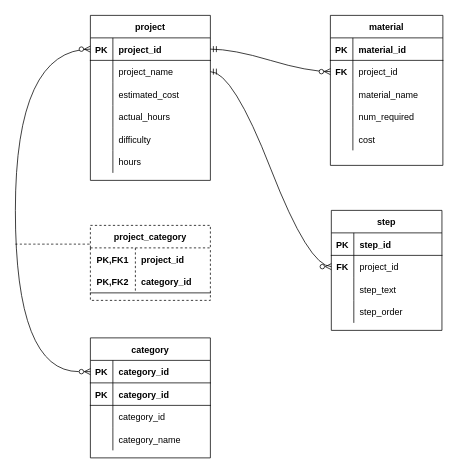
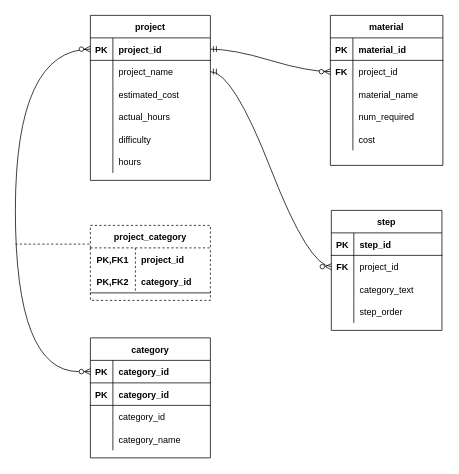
node "step_text": label "step_text" -> "category_text"
